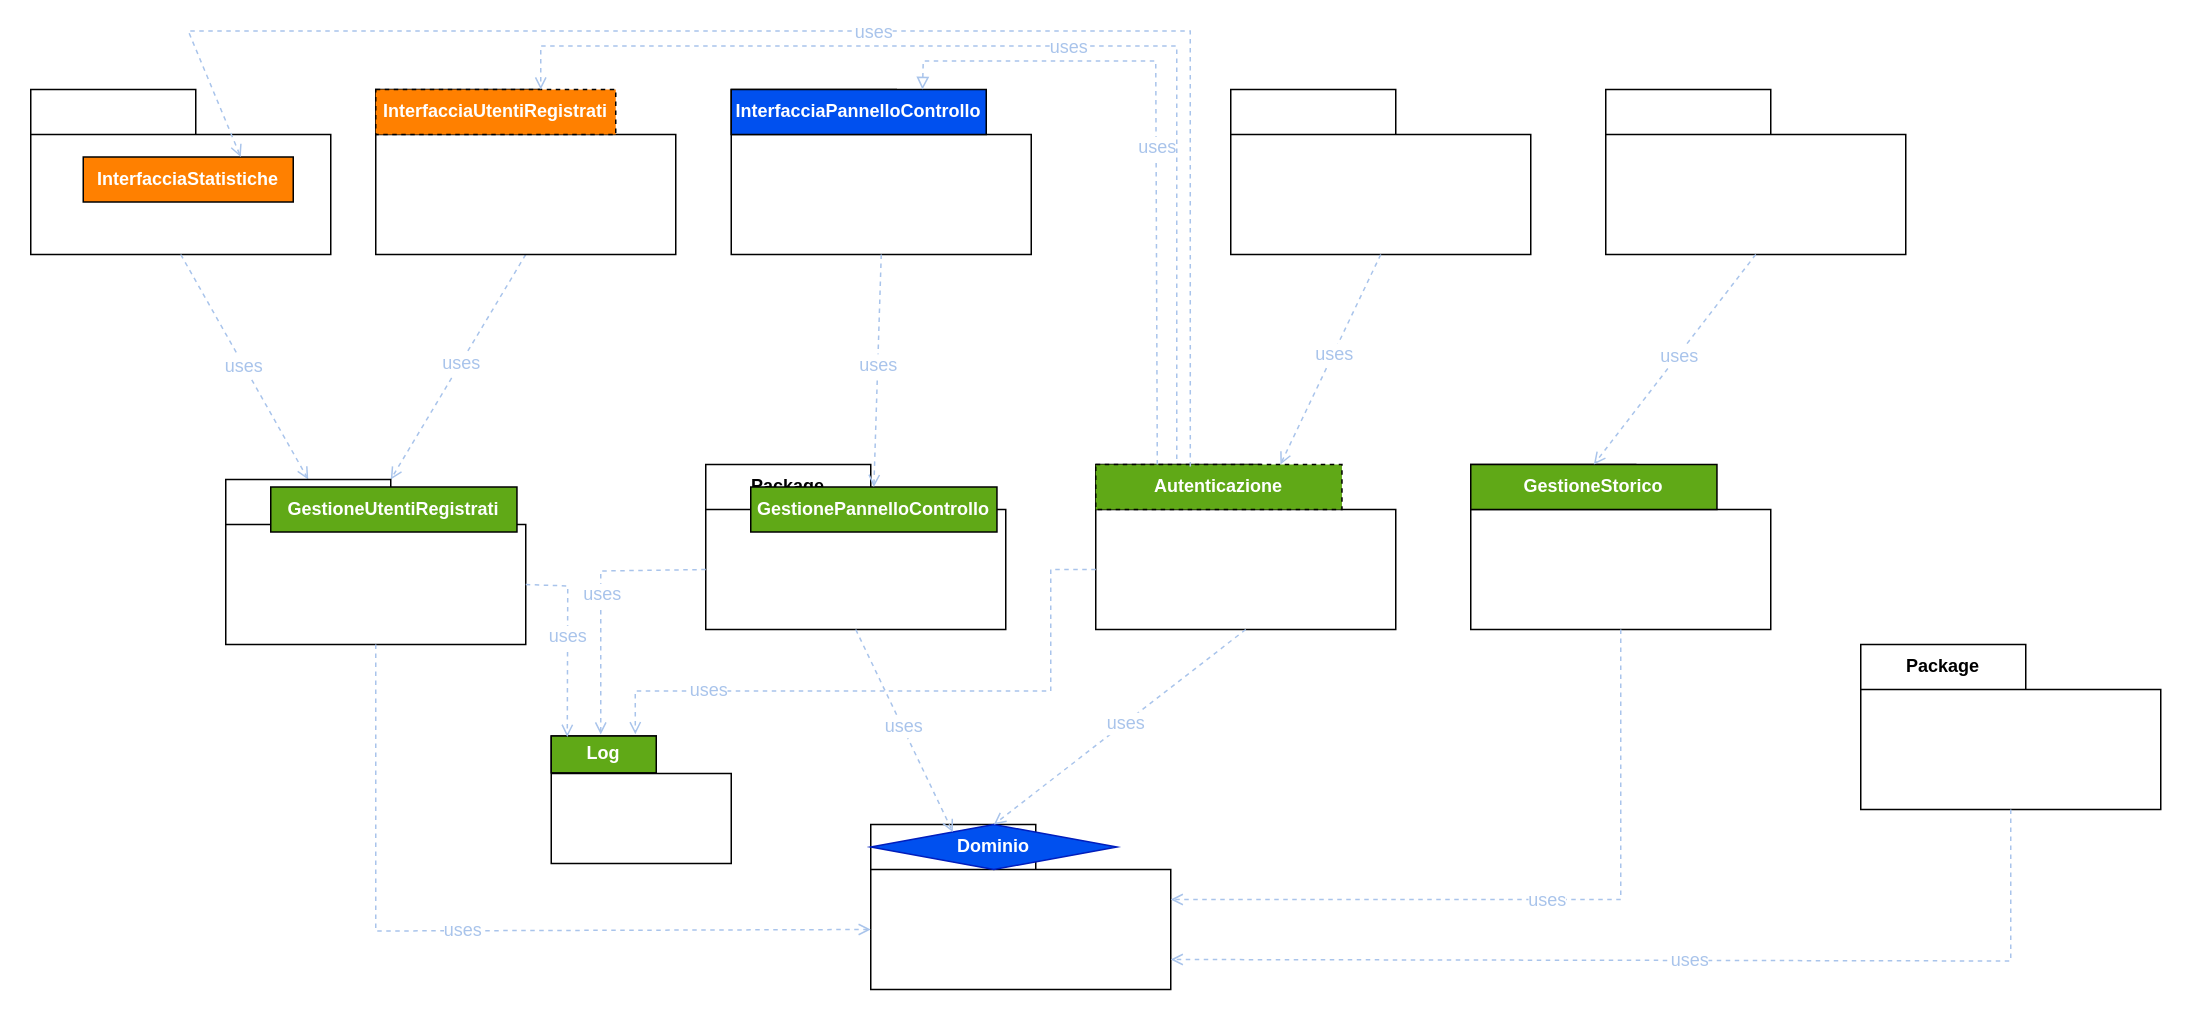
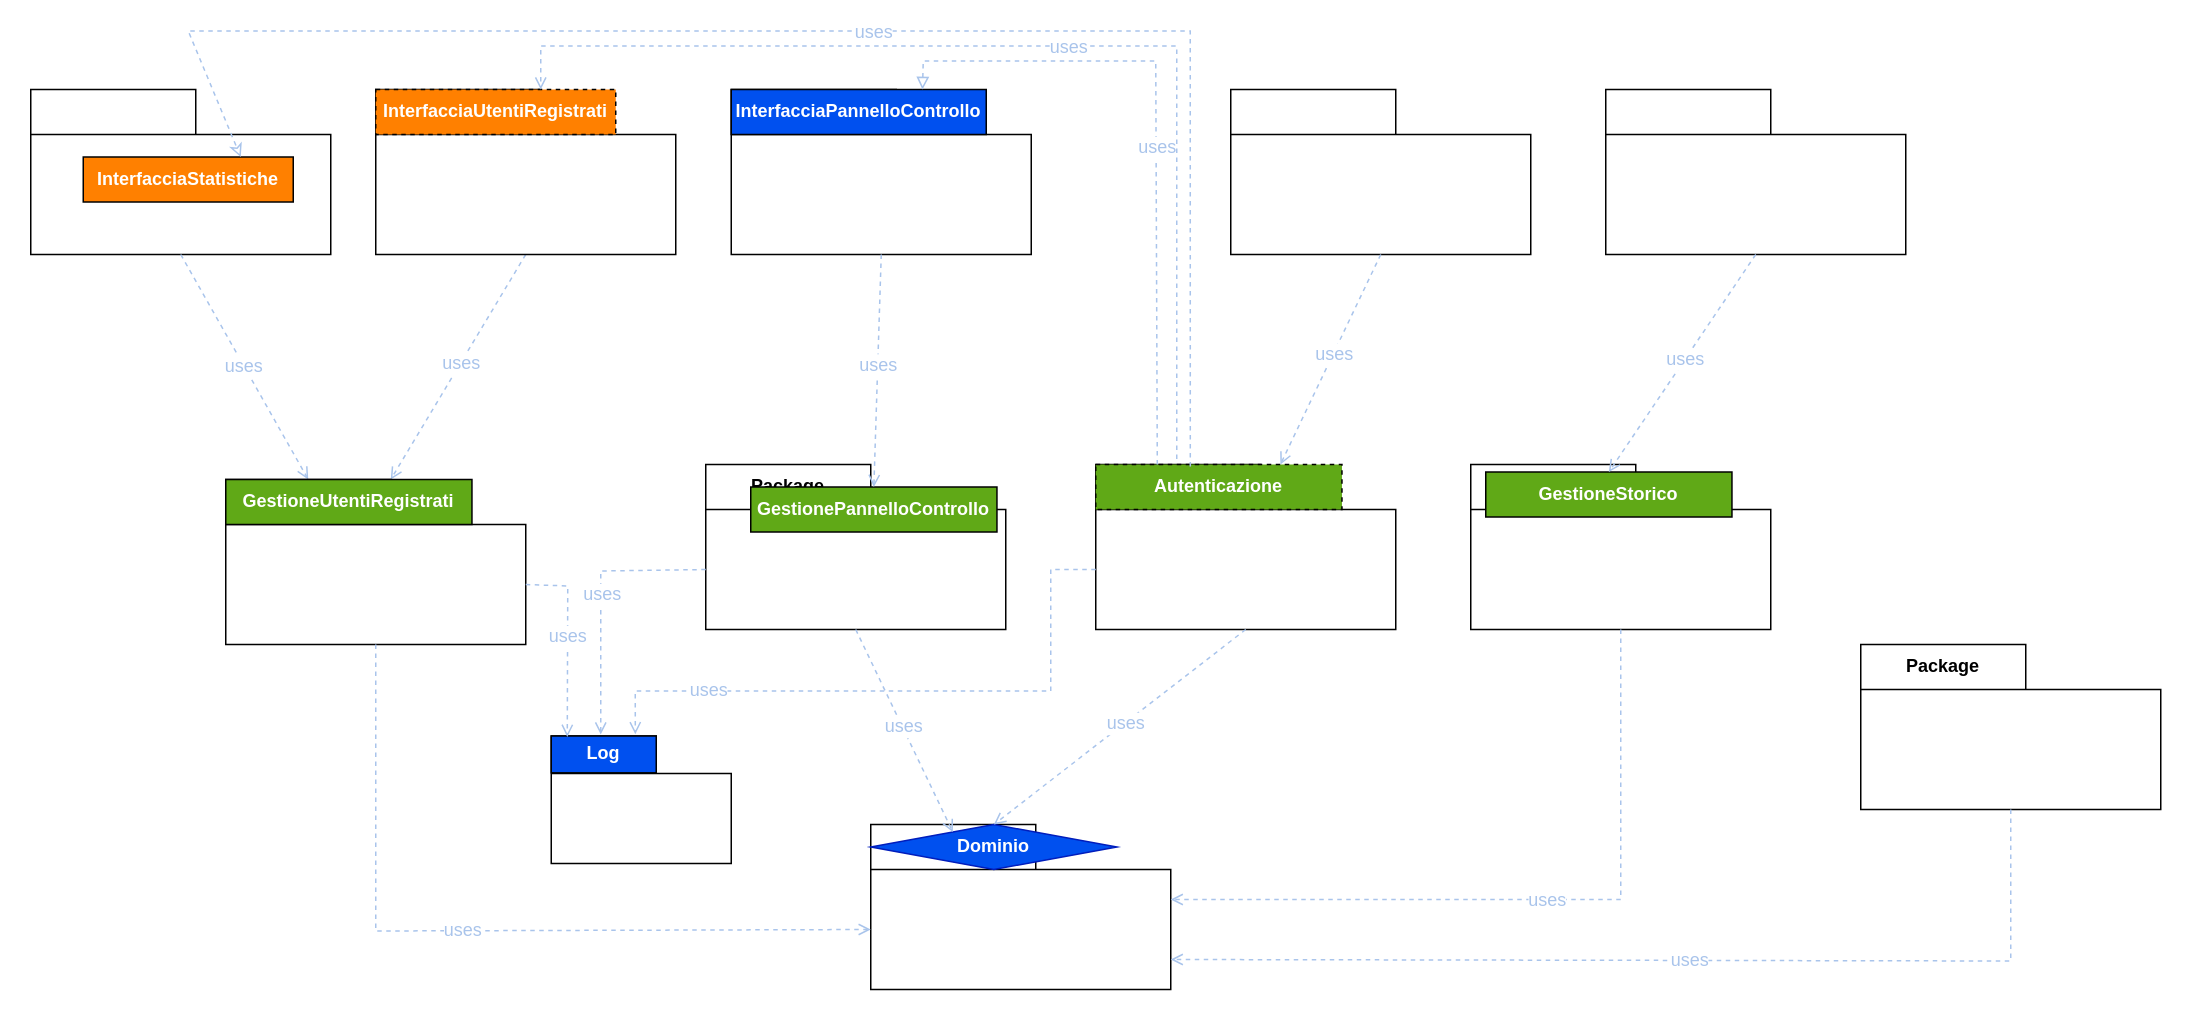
edge "Autenticazione" -> "InterfacciaStatistiche": arrowhead open -> classic
node "GestioneStorico": moved (1594, 487) -> (1609, 494)
node "GestioneUtentiRegistrati": moved (394, 509) -> (349, 502)
node "Log": fillcolor #60a917 -> #0050ef
